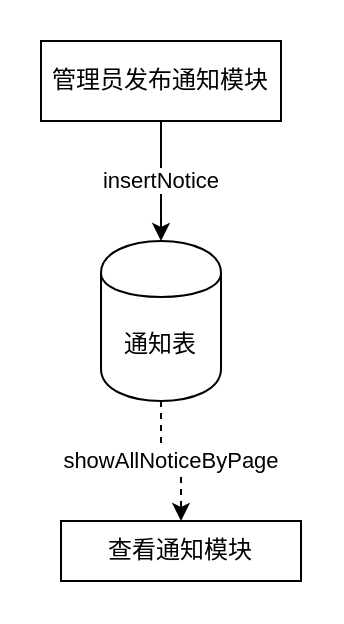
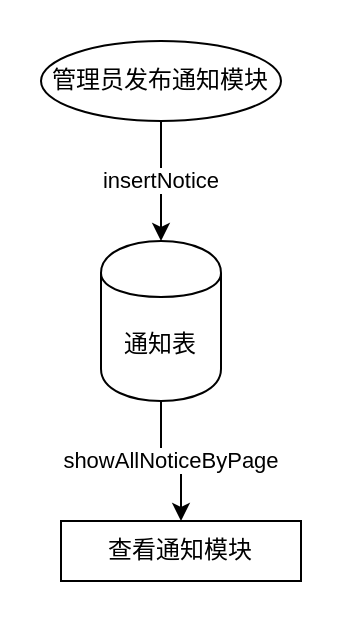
node "管理员发布通知模块": shape rectangle -> ellipse
edge "通知表" -> "查看通知模块": style dashed -> solid
